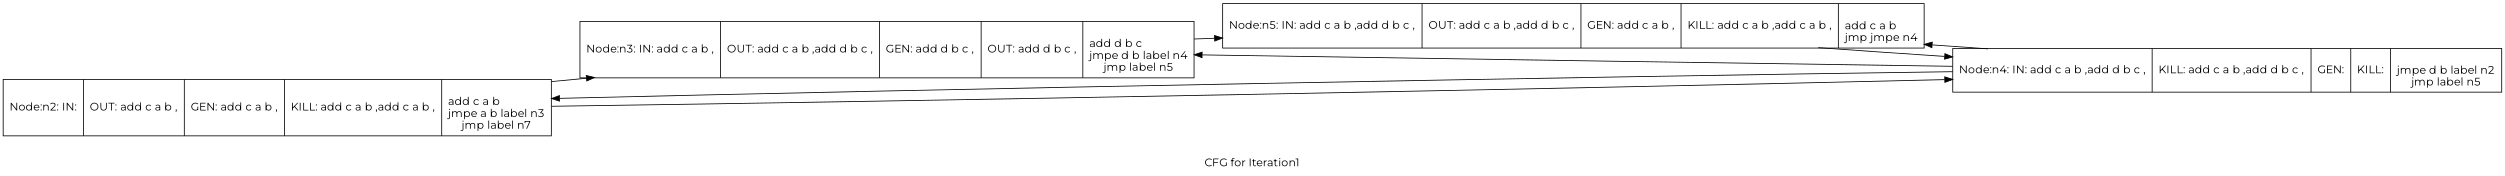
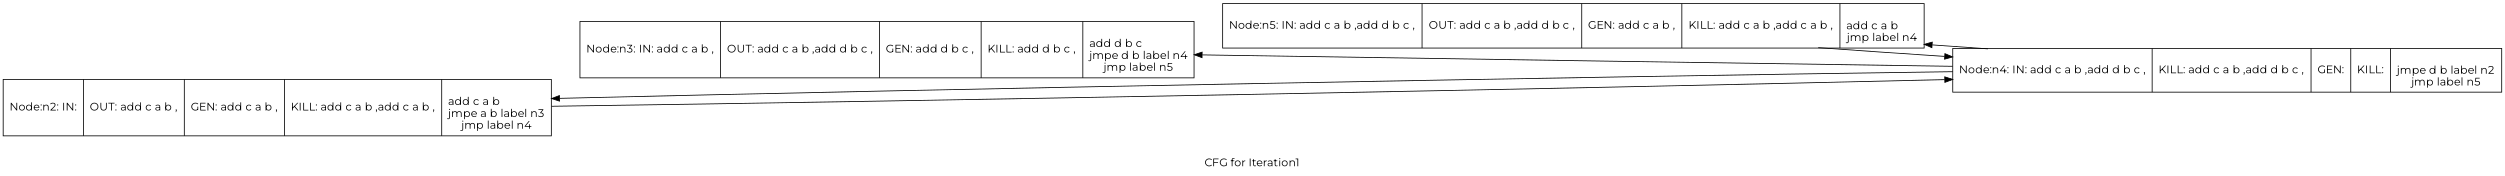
node "Node:n5: IN: add c a b ,add d b c ,": text "jmp jmpe n4" -> "jmp label n4"
edge "Node:n3: IN: add c a b ," -> "Node:n5: IN: add c a b ,add d b c ,": removed
node "Node:n3: IN: add c a b ,": text "OUT: add d b c ," -> "KILL: add d b c ,"
edge "Node:n2: IN:" -> "Node:n3: IN: add c a b ,": removed
node "Node:n2: IN:": text "jmp label n7" -> "jmp label n4"
